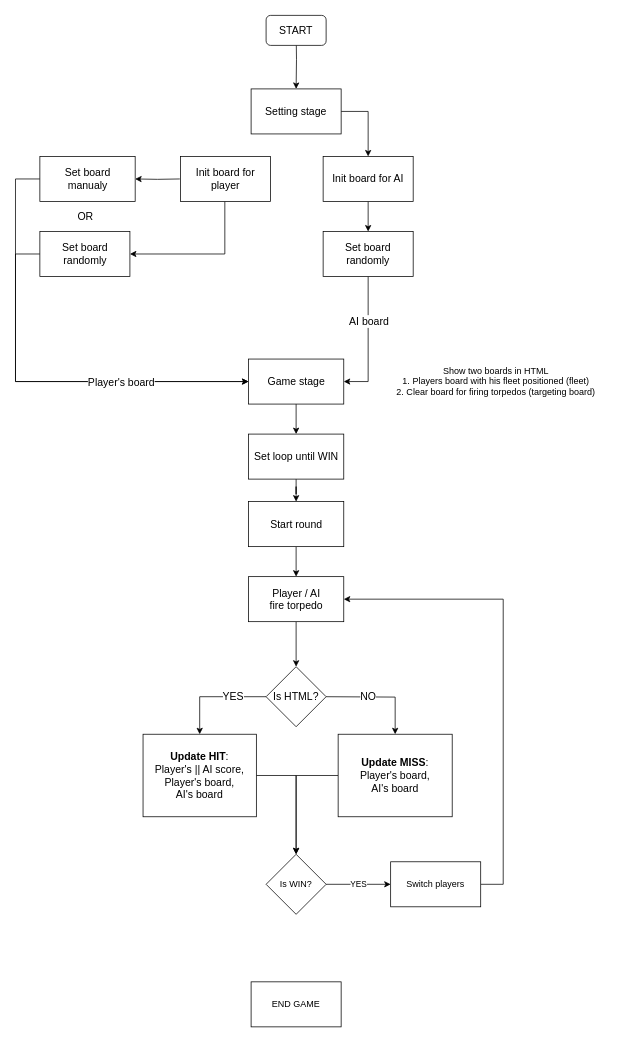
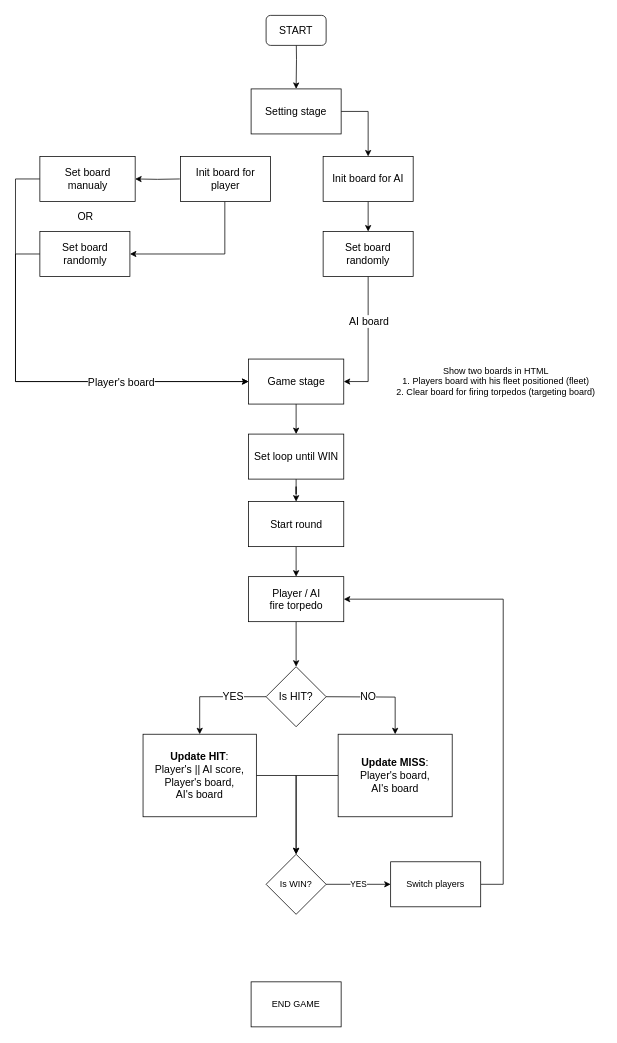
node "Is HTML?": label "Is HTML?" -> "Is HIT?"
